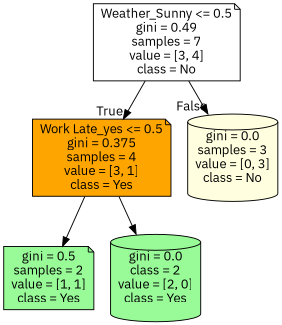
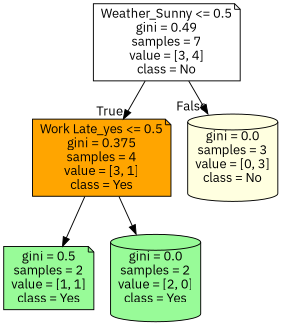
node "gini = 0.0 class = 2 value = [2, 0] class = Yes": label "gini = 0.0 class = 2 value = [2, 0] class = Yes" -> "gini = 0.0 samples = 2 value = [2, 0] class = Yes"
